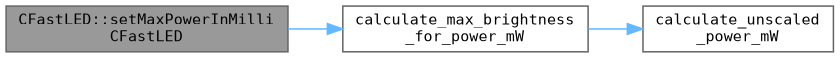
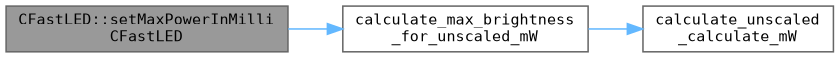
node "calculate_max_brightness _for_power_mW": label "calculate_max_brightness _for_power_mW" -> "calculate_max_brightness _for_unscaled_mW"
node "calculate_unscaled _power_mW": label "calculate_unscaled _power_mW" -> "calculate_unscaled _calculate_mW"
